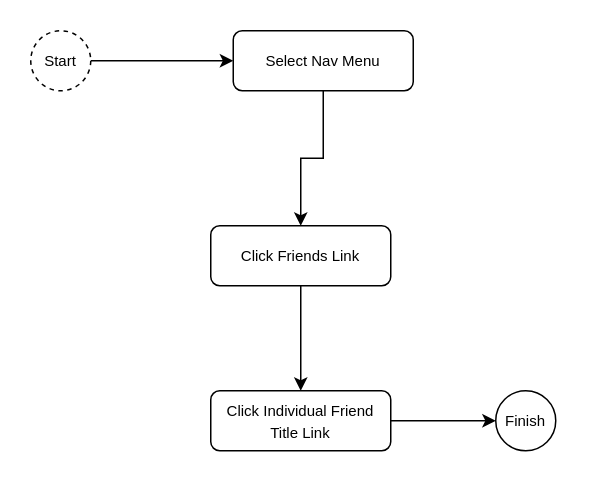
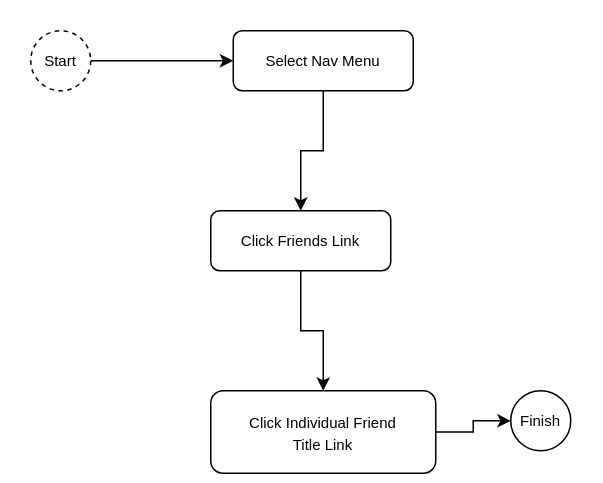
node "Click Friends Link": moved (301, 256) -> (301, 241)
node "Click Individual Friend Title Link": size 180x60 -> 225x83
node "Finish": moved (526, 421) -> (541, 421)
